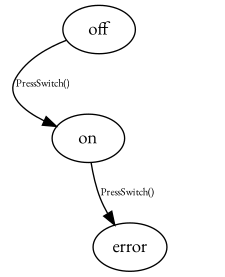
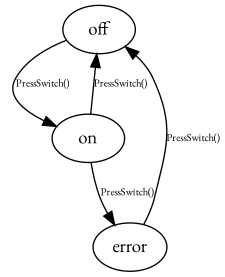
edge "on" -> "off": added, label "PressSwitch()"
edge "error" -> "off": added, label "PressSwitch()"
